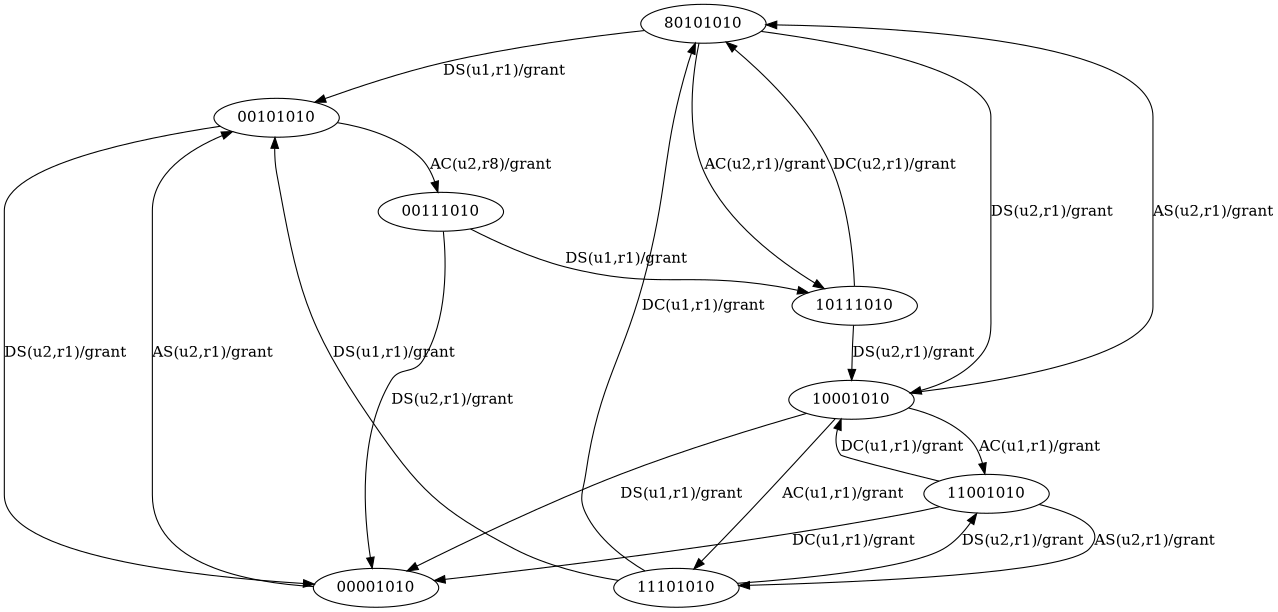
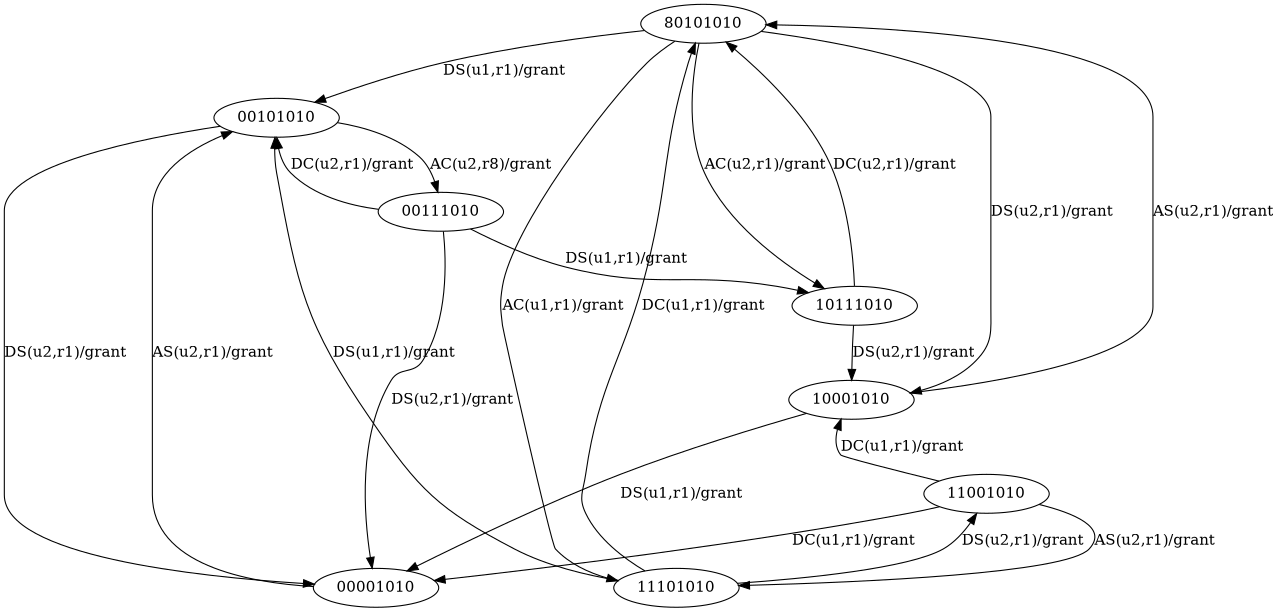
edge "00111010" -> "00101010": added, label "DC(u2,r1)/grant"
edge "10001010" -> "11001010": removed, label "AC(u1,r1)/grant"
edge "10001010" -> "11101010": now "80101010" -> "11101010"
